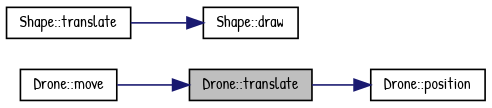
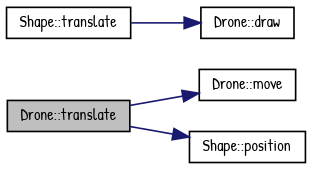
node "Shape::draw": label "Shape::draw" -> "Drone::draw"
edge "Drone::move" -> "Drone::translate": reversed
node "Drone::position": label "Drone::position" -> "Shape::position"
